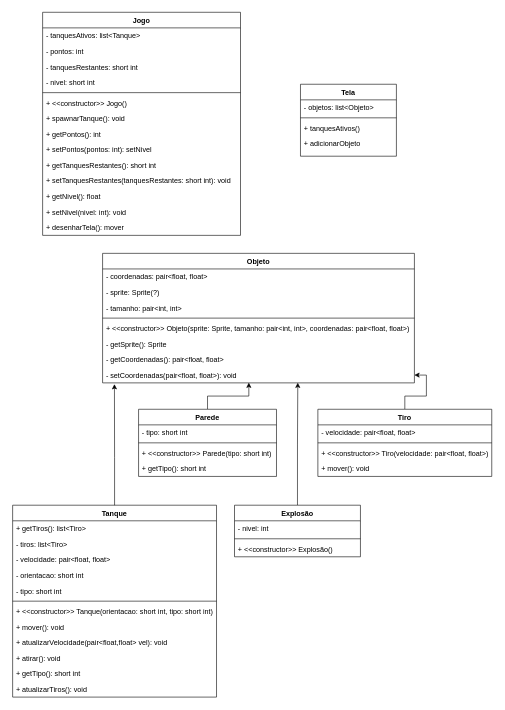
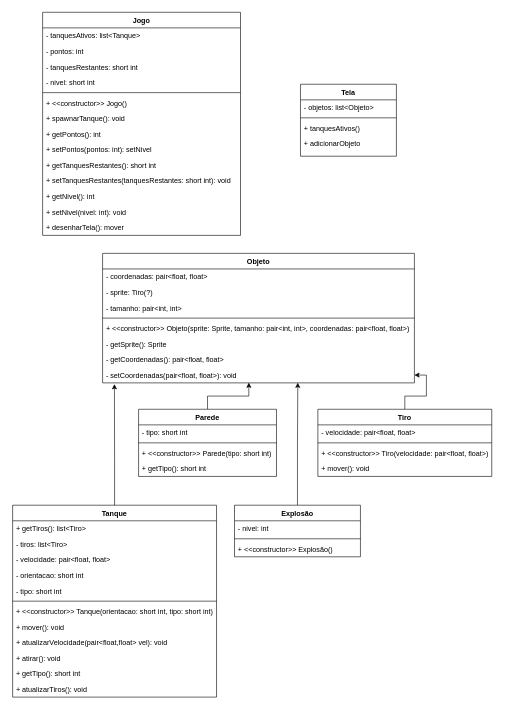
node "+ getNivel(): float": label "+ getNivel(): float" -> "+ getNivel(): int"
node "- sprite: Sprite(?)": label "- sprite: Sprite(?)" -> "- sprite: Tiro(?)"
